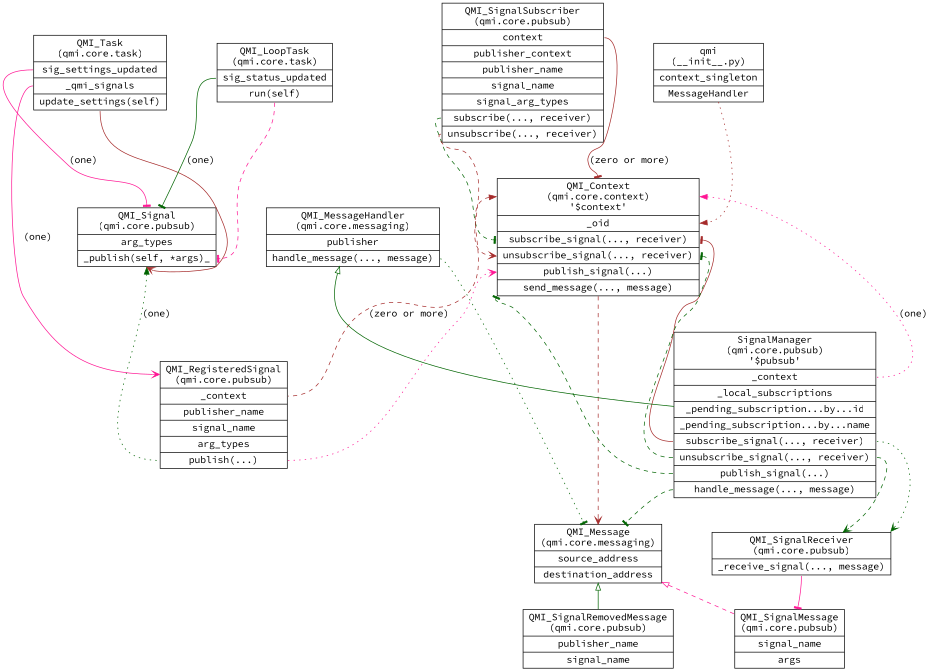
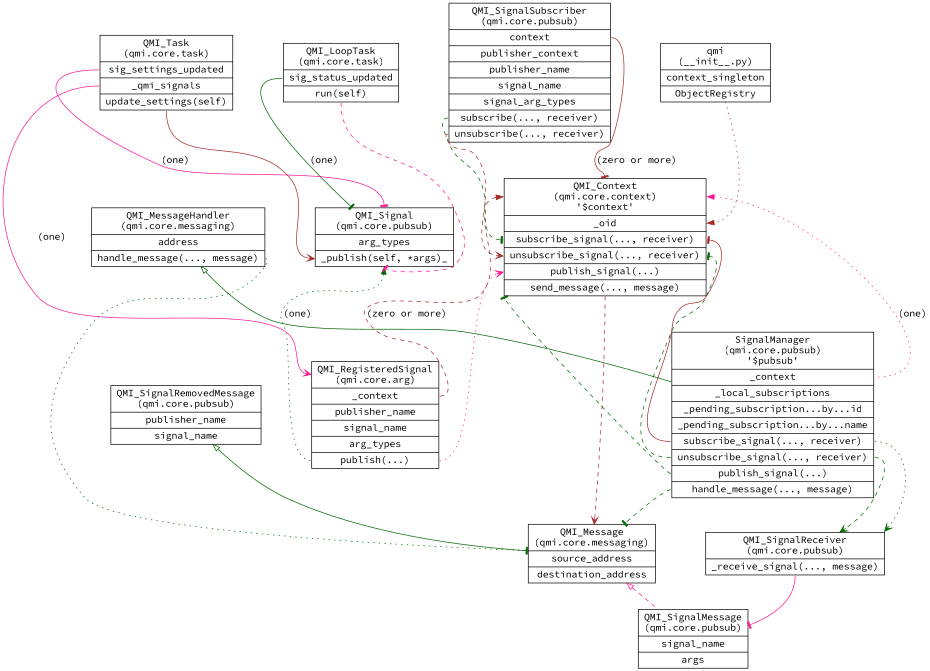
node "qmi": text "MessageHandler" -> "ObjectRegistry"
node "QMI_MessageHandler": text "publisher" -> "address"
node "QMI_RegisteredSignal": text "(qmi.core.pubsub)" -> "(qmi.core.arg)"
edge "QMI_SignalRemovedMessage" -> "QMI_Message": reversed
